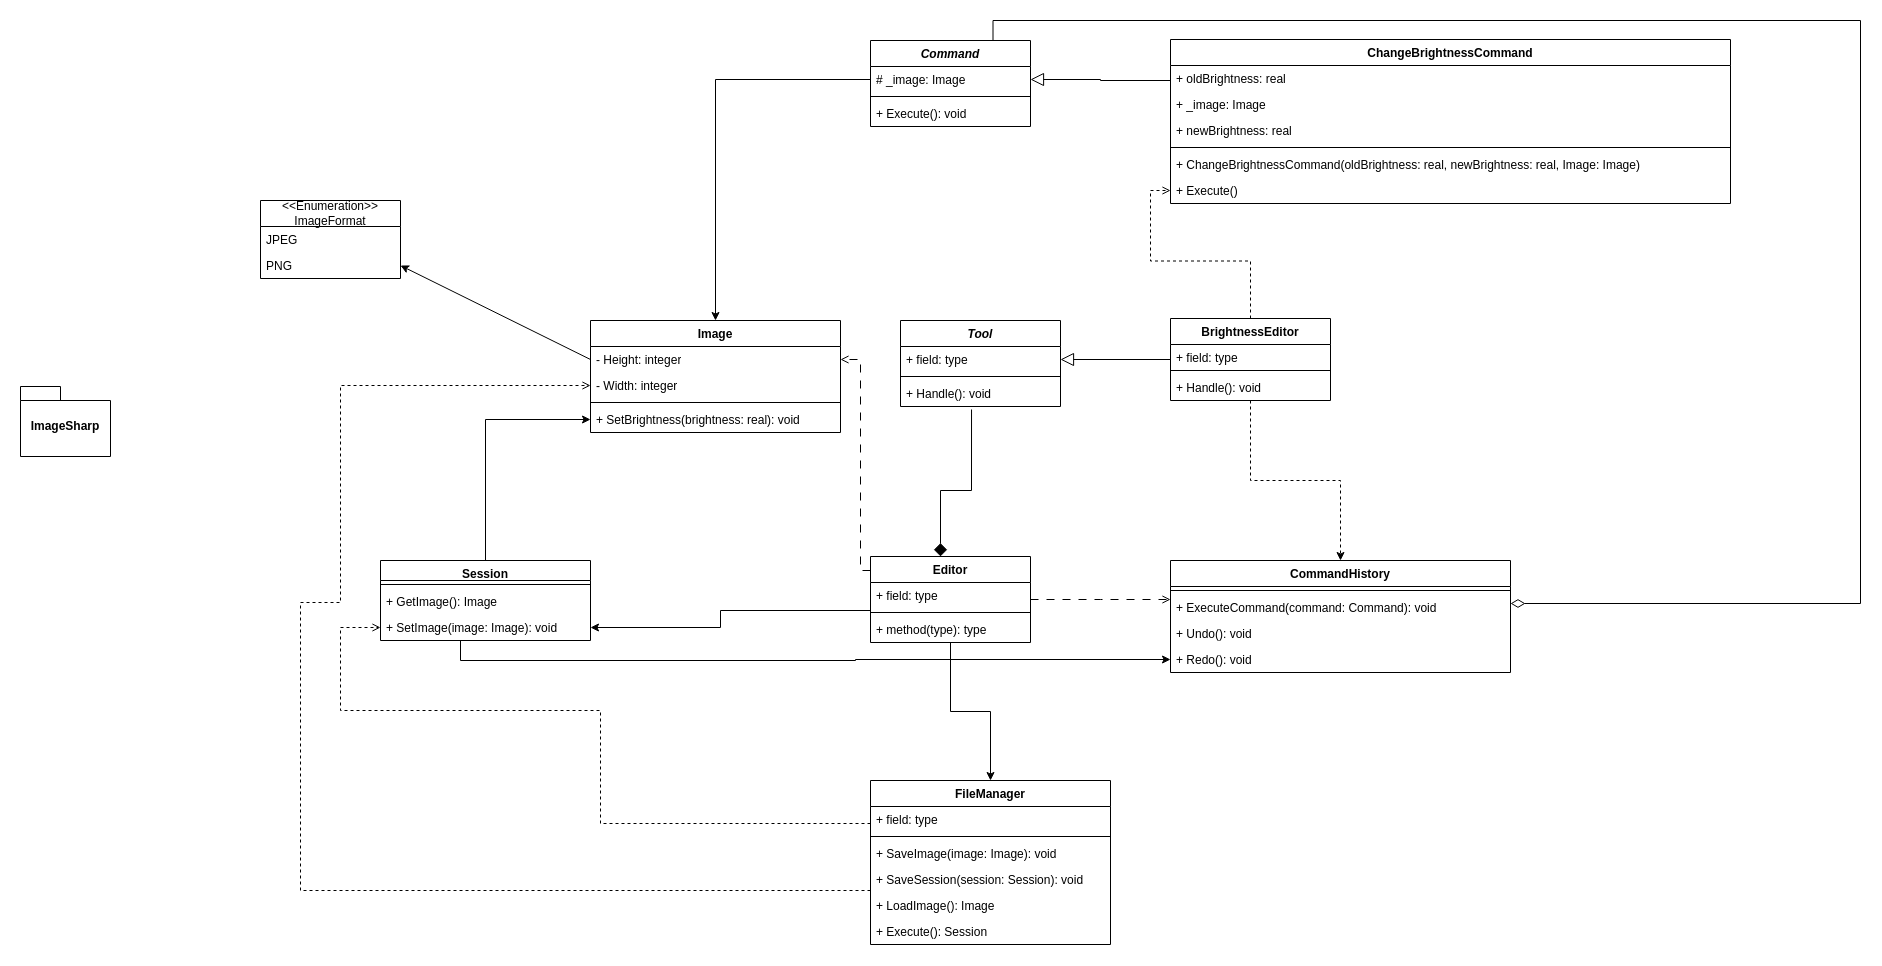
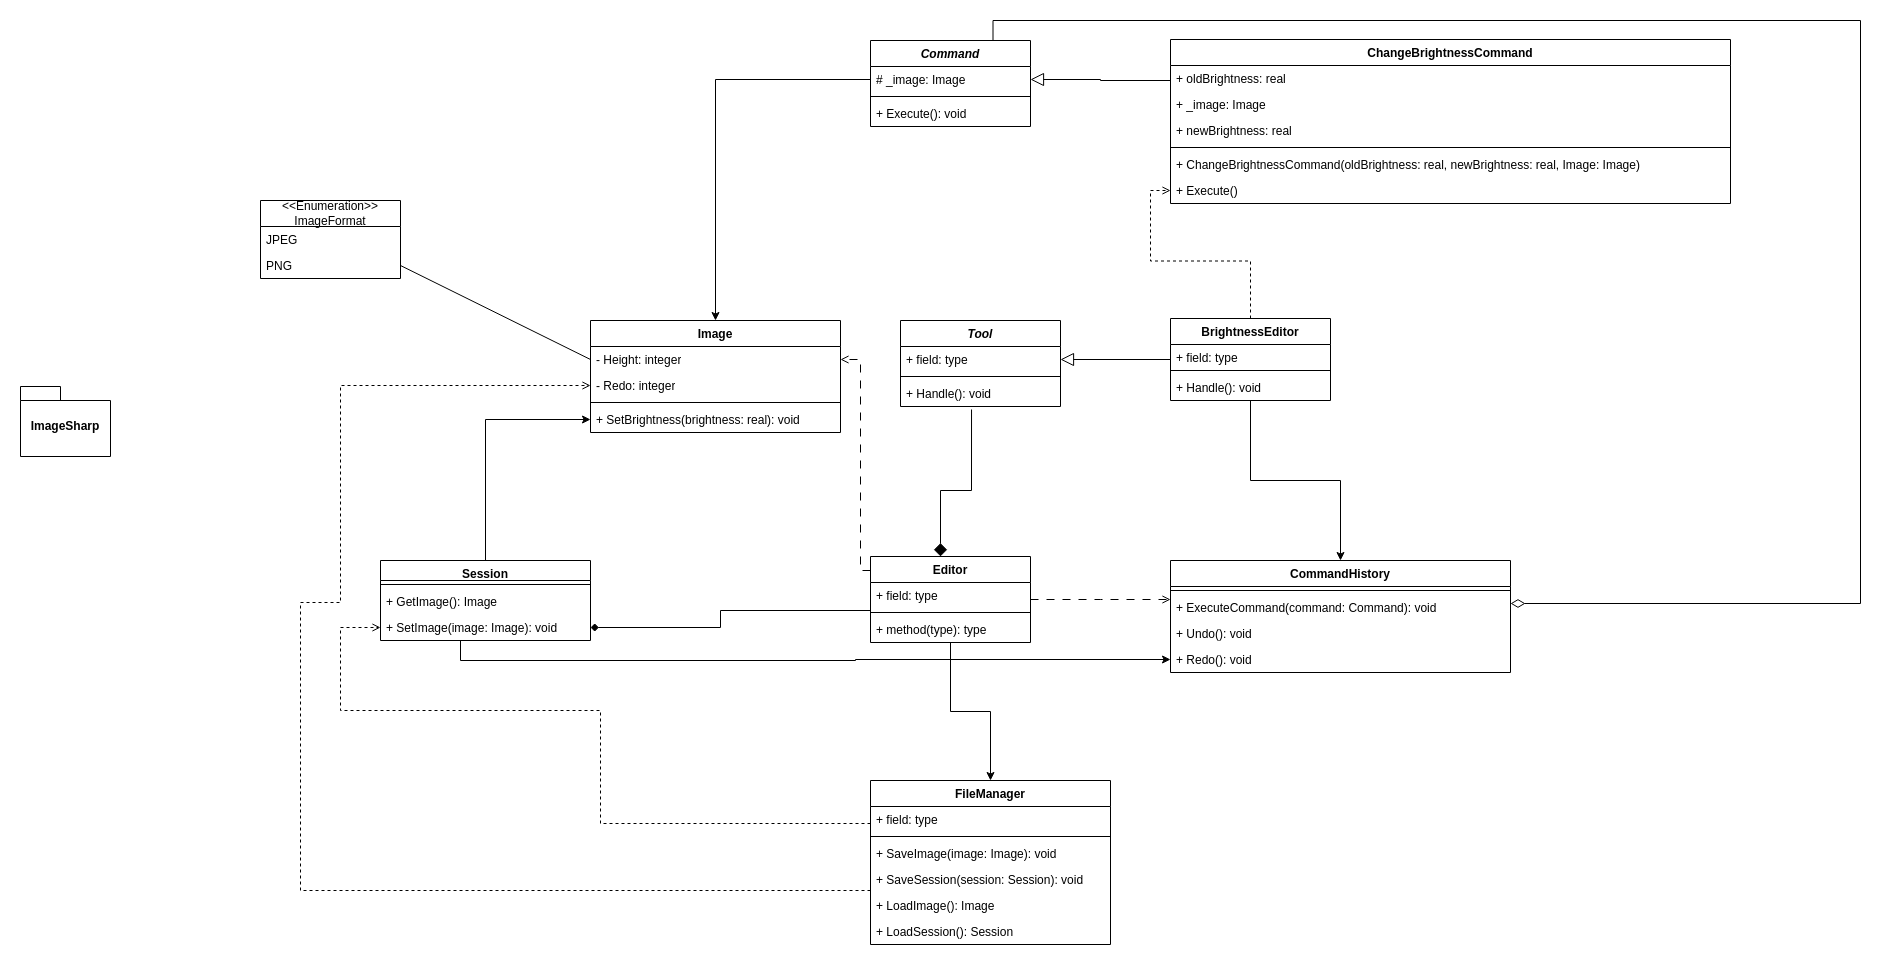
edge "- Height: integer" -> "PNG": arrowhead classic -> none
node "- Width: integer": label "- Width: integer" -> "- Redo: integer"
edge "BrightnessEditor" -> "CommandHistory": style dashed -> solid
edge "Editor" -> "+ SetImage(image: Image): void": arrowhead classic -> diamond
node "+ Execute(): Session": label "+ Execute(): Session" -> "+ LoadSession(): Session"
